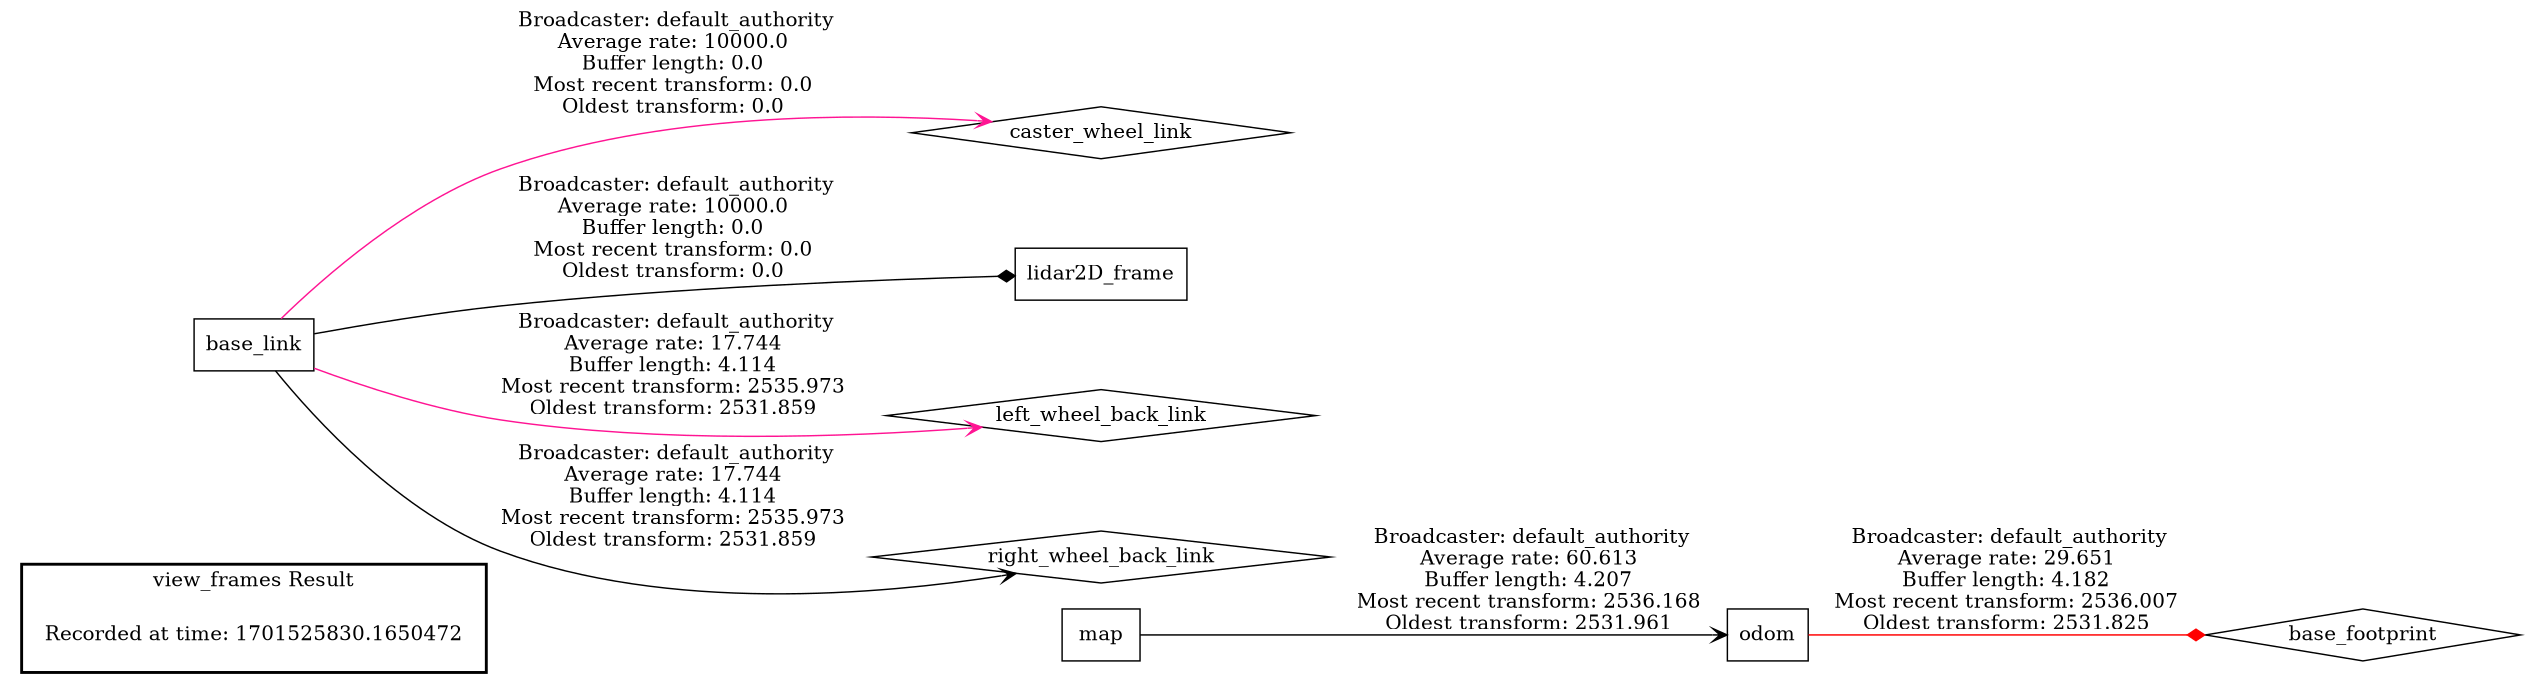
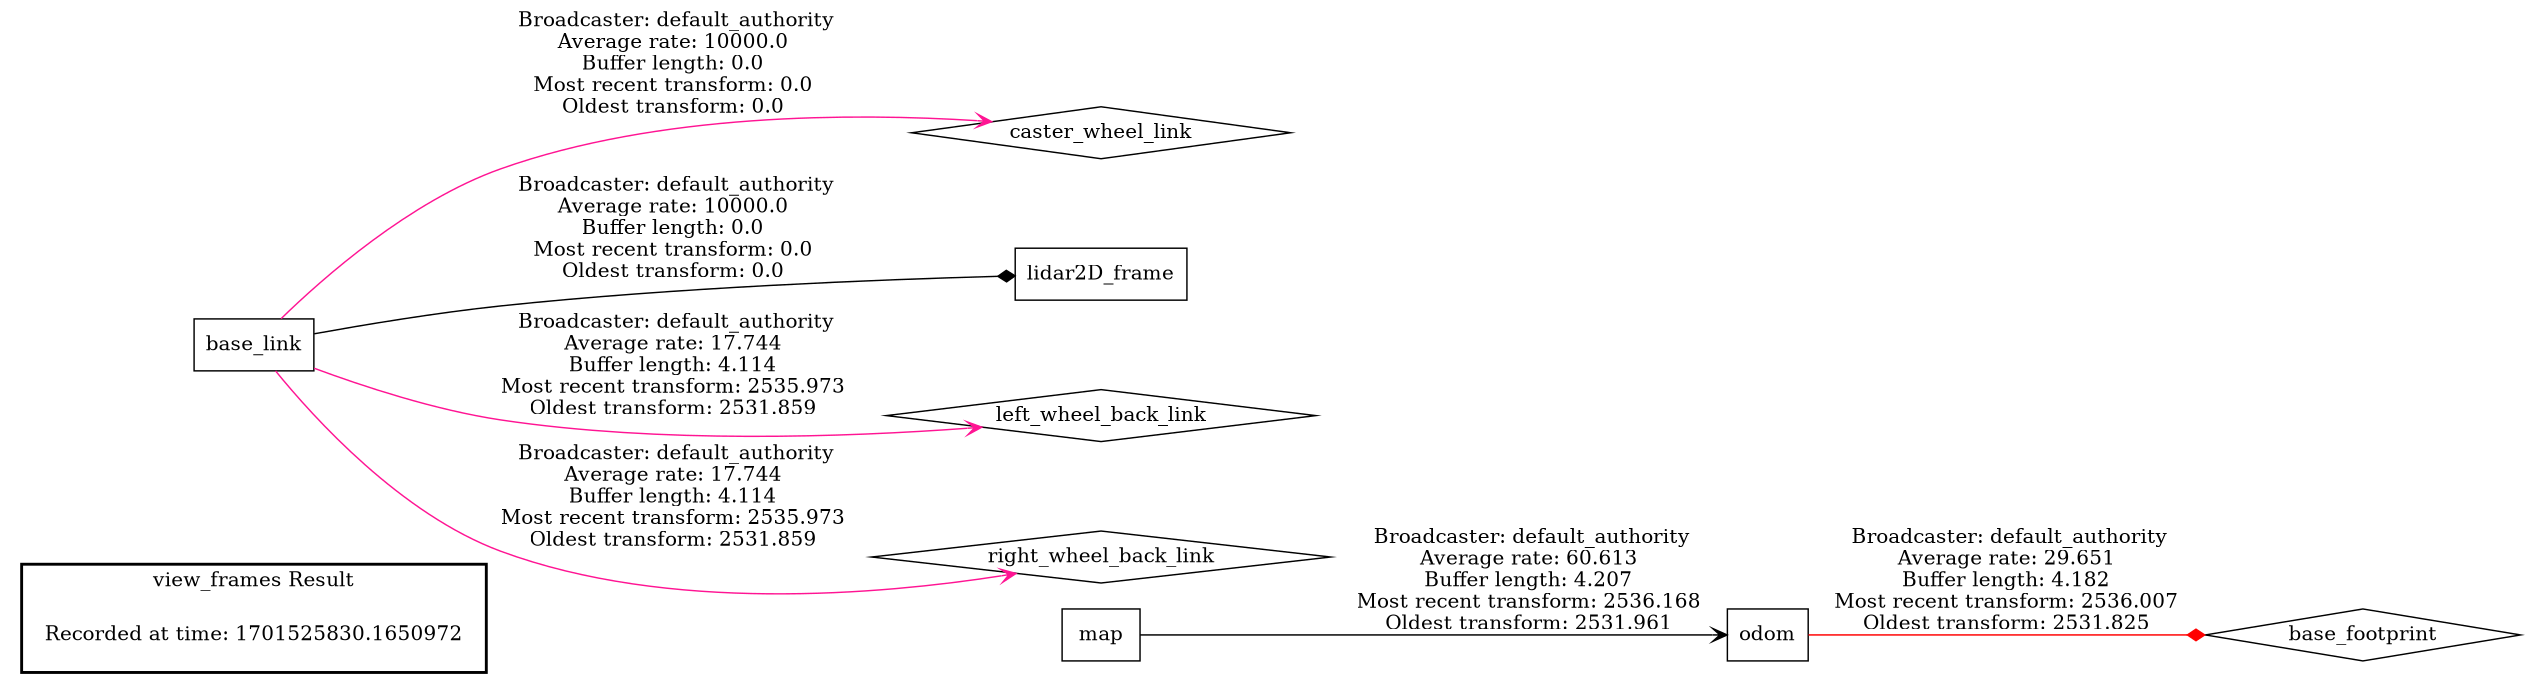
edge "base_link" -> "right_wheel_back_link": color black -> deeppink
node "Recorded at time: 1701525830.1650472": label "Recorded at time: 1701525830.1650472" -> "Recorded at time: 1701525830.1650972"
